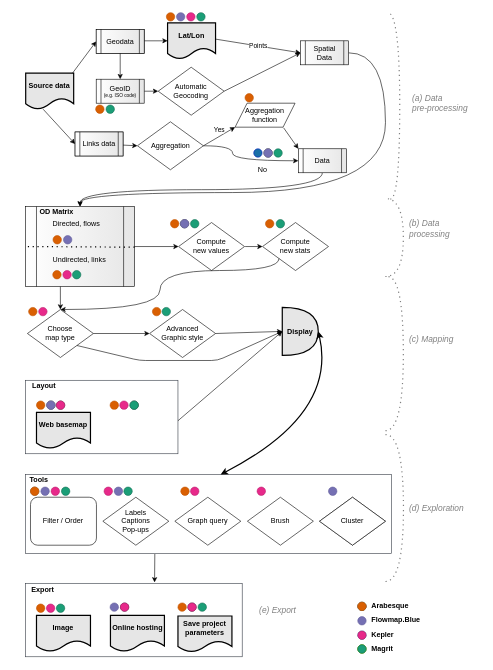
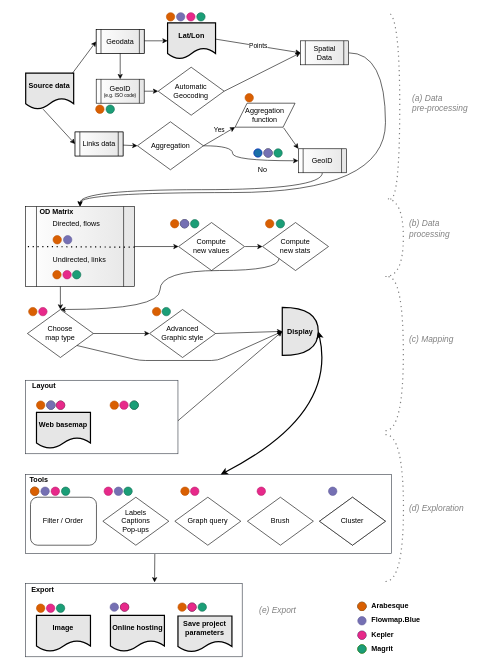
node "Data": label "Data" -> "GeoID"
